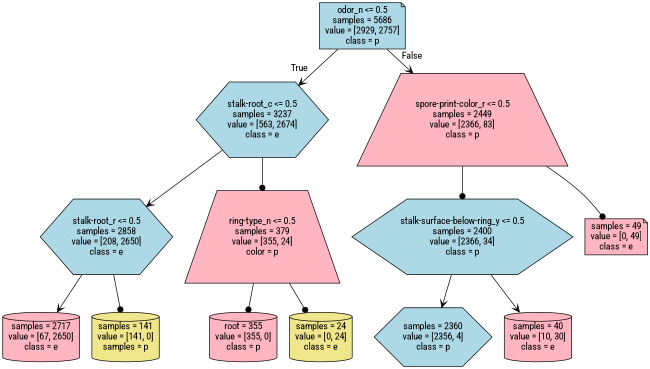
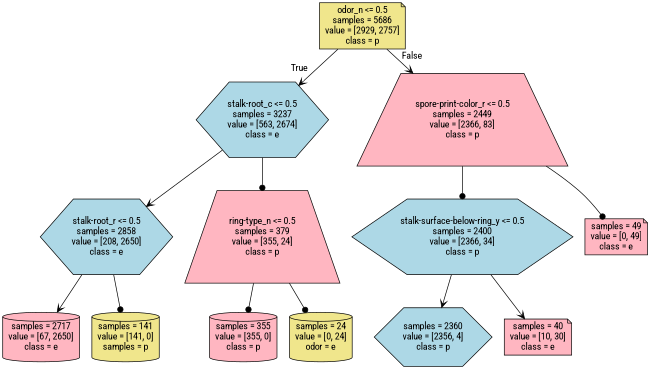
node "odor_n <= 0.5 samples = 5686 value = [2929, 2757] class = p": fillcolor lightblue -> khaki
node "ring-type_n <= 0.5 samples = 379 value = [355, 24] color = p": label "ring-type_n <= 0.5 samples = 379 value = [355, 24] color = p" -> "ring-type_n <= 0.5 samples = 379 value = [355, 24] class = p"
node "root = 355 value = [355, 0] class = p": label "root = 355 value = [355, 0] class = p" -> "samples = 355 value = [355, 0] class = p"
node "samples = 24 value = [0, 24] class = e": label "samples = 24 value = [0, 24] class = e" -> "samples = 24 value = [0, 24] odor = e"
node "samples = 40 value = [10, 30] class = e": shape cylinder -> note
